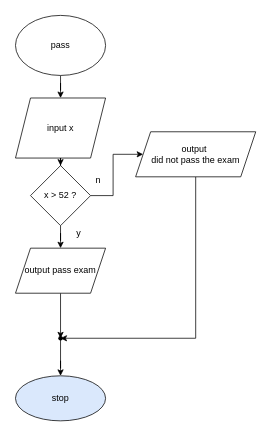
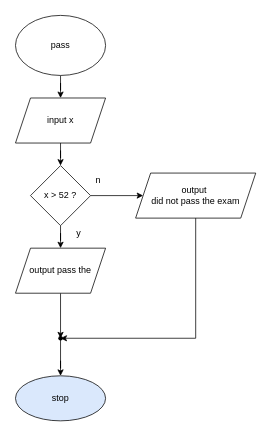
node "input x": size 90x60 -> 90x45
node "output did not pass the exam": moved (195, 154) -> (195, 195)
node "output pass exam": label "output pass exam" -> "output pass the"
